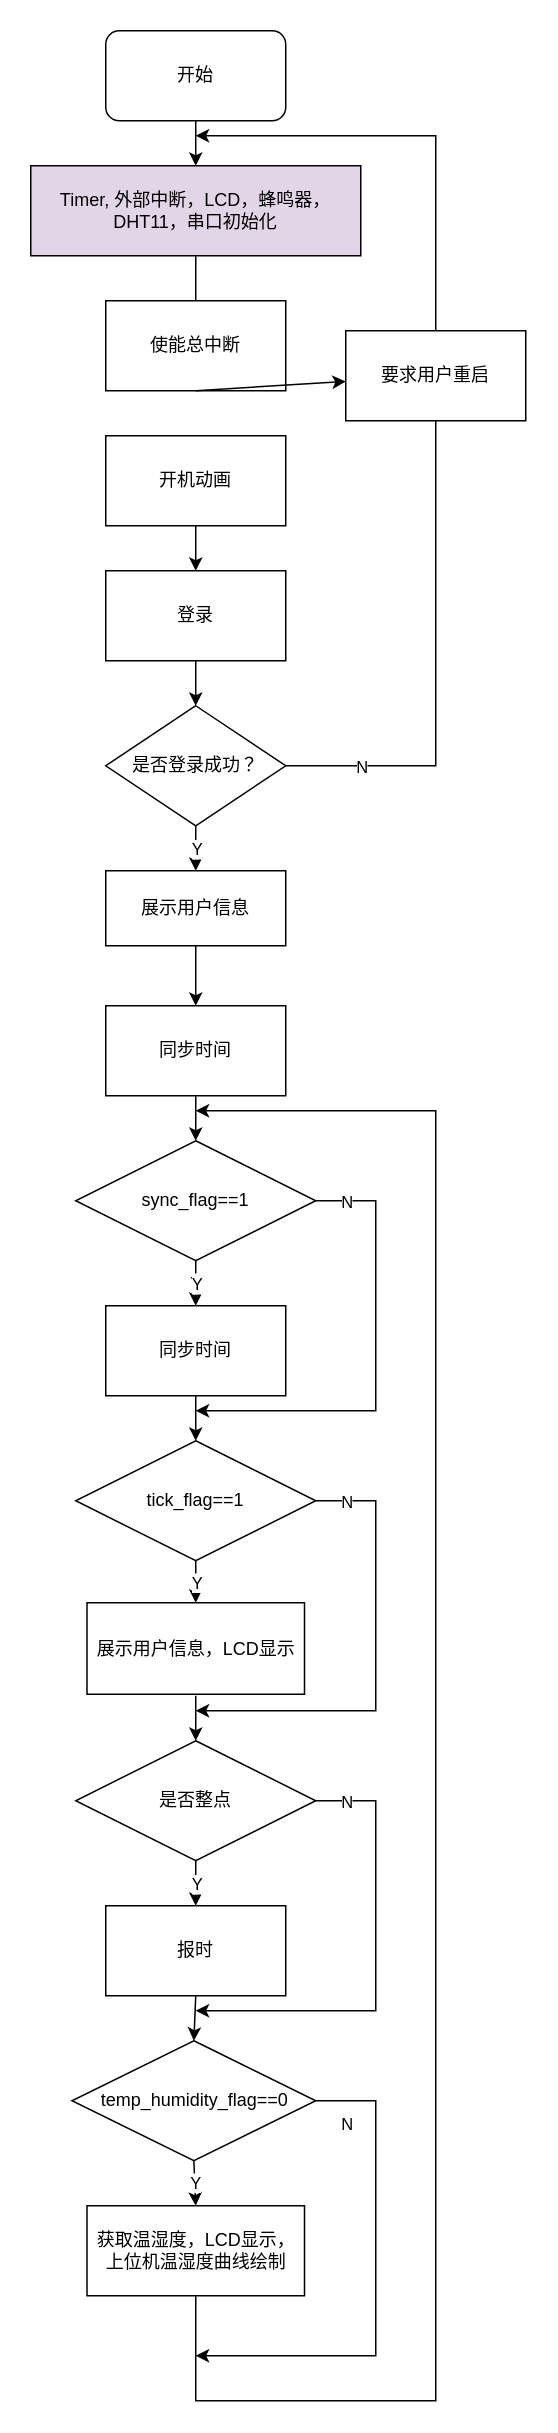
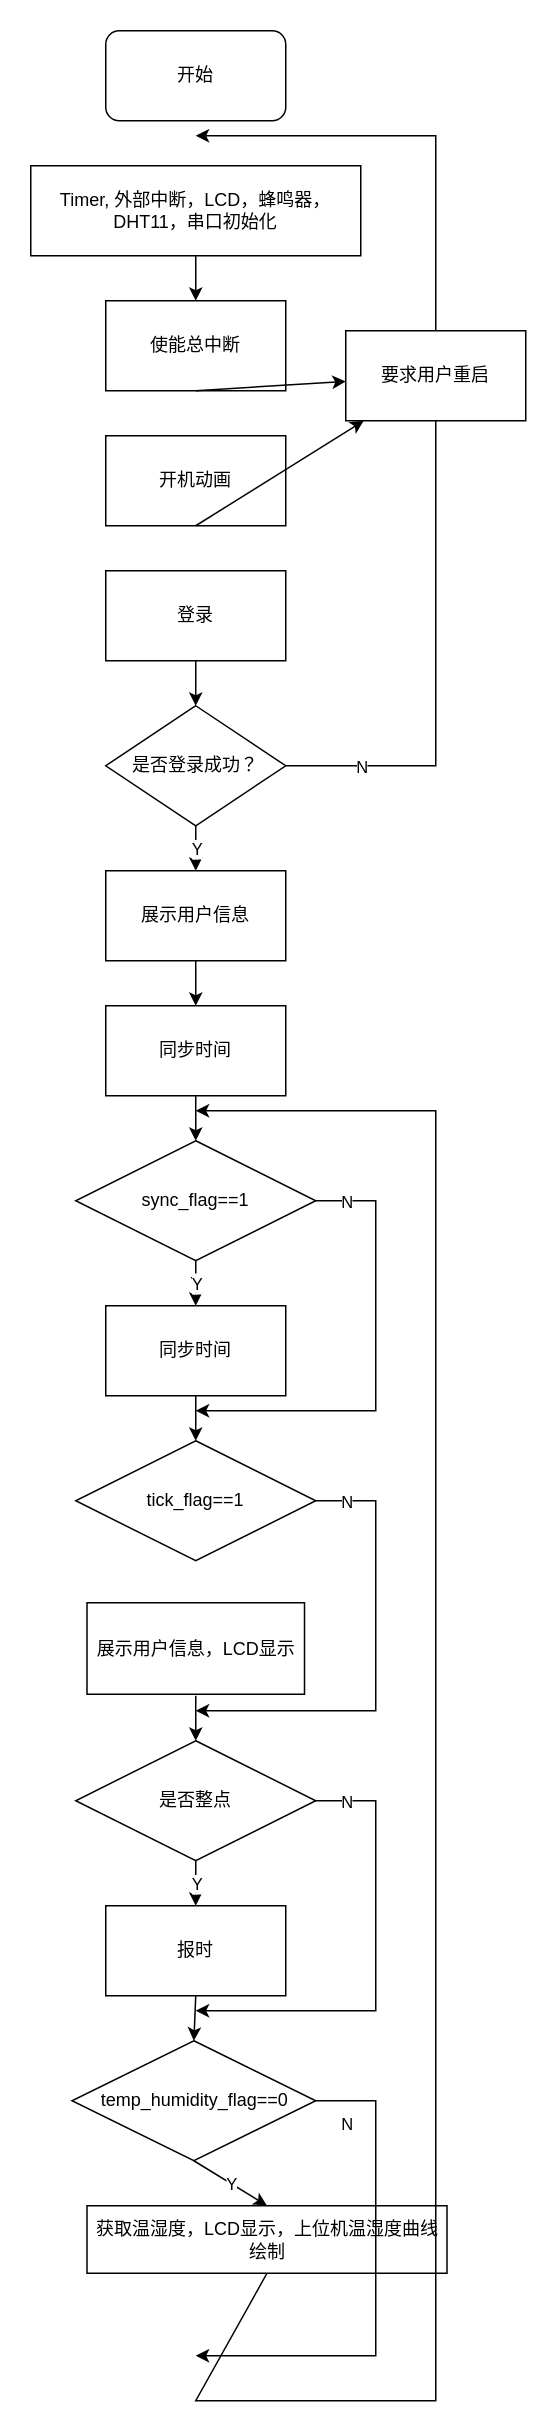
edge "开始" -> "Timer, 外部中断，LCD，蜂鸣器，DHT11，串口初始化": removed
node "Timer, 外部中断，LCD，蜂鸣器，DHT11，串口初始化": fillcolor #e1d5e7 -> #ffffff
edge "Timer, 外部中断，LCD，蜂鸣器，DHT11，串口初始化" -- "使能总中断": arrowhead none -> classic
edge "开机动画" -> "登录": now "开机动画" -> "要求用户重启"
node "展示用户信息": size 180x75 -> 180x90
edge "tick_flag==1" -> "展示用户信息，LCD显示": removed, label "Y"
node "获取温湿度，LCD显示，上位机温湿度曲线绘制": size 218x90 -> 360x68
